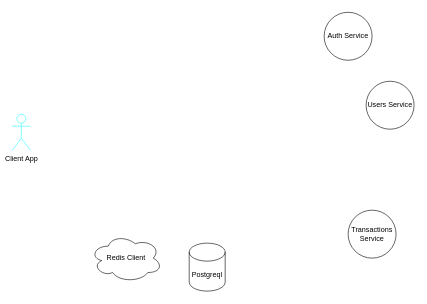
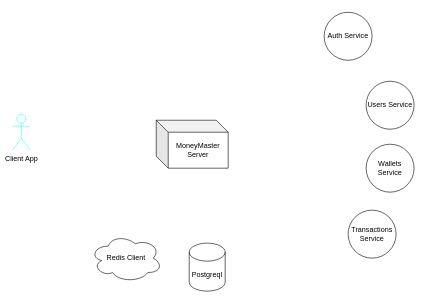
node "MoneyMaster Server": added
node "Wallets Service": added
